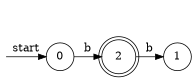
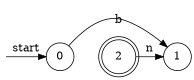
edge "2" -> "1": label "b" -> "n"
edge "0" -> "2": now "0" -> "1"
